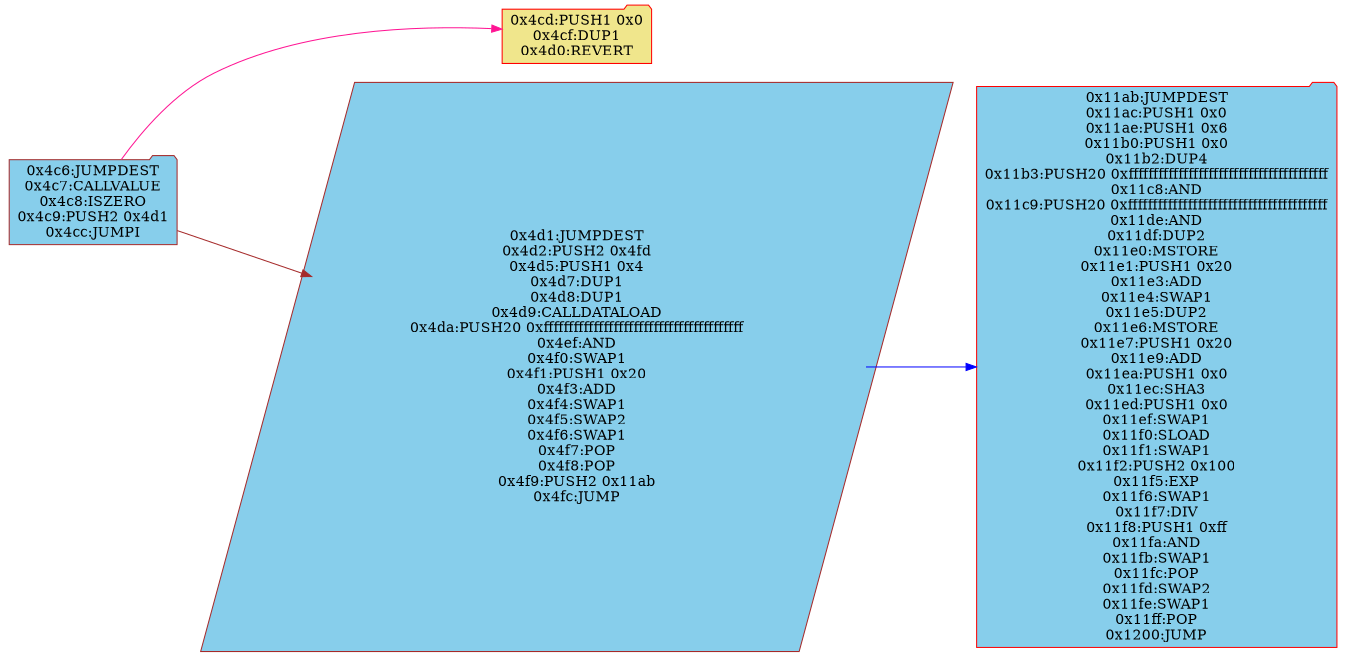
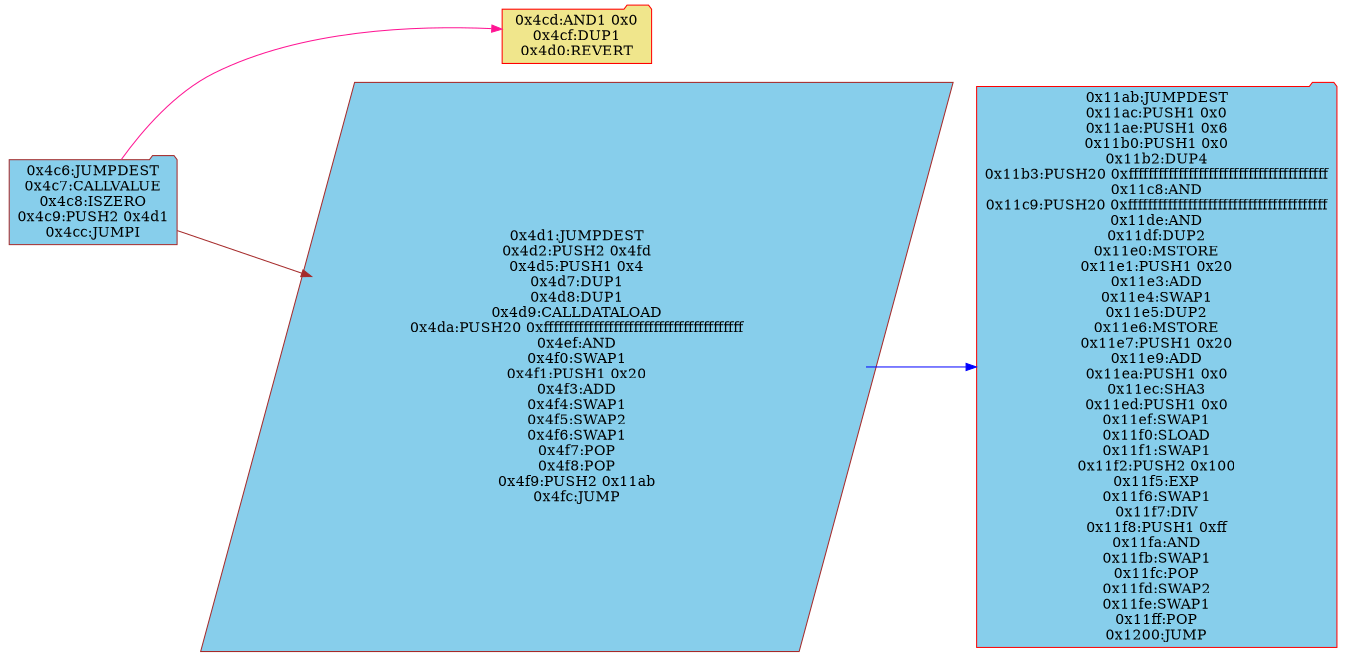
node "0x4cd:PUSH1 0x0 0x4cf:DUP1 0x4d0:REVERT": label "0x4cd:PUSH1 0x0 0x4cf:DUP1 0x4d0:REVERT" -> "0x4cd:AND1 0x0 0x4cf:DUP1 0x4d0:REVERT"
